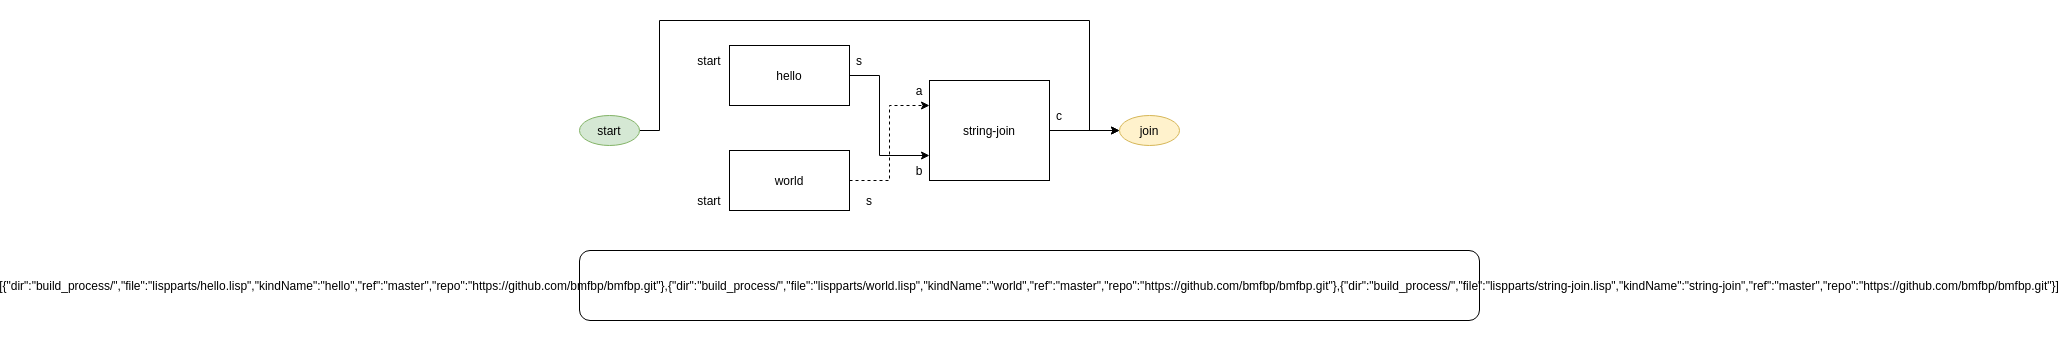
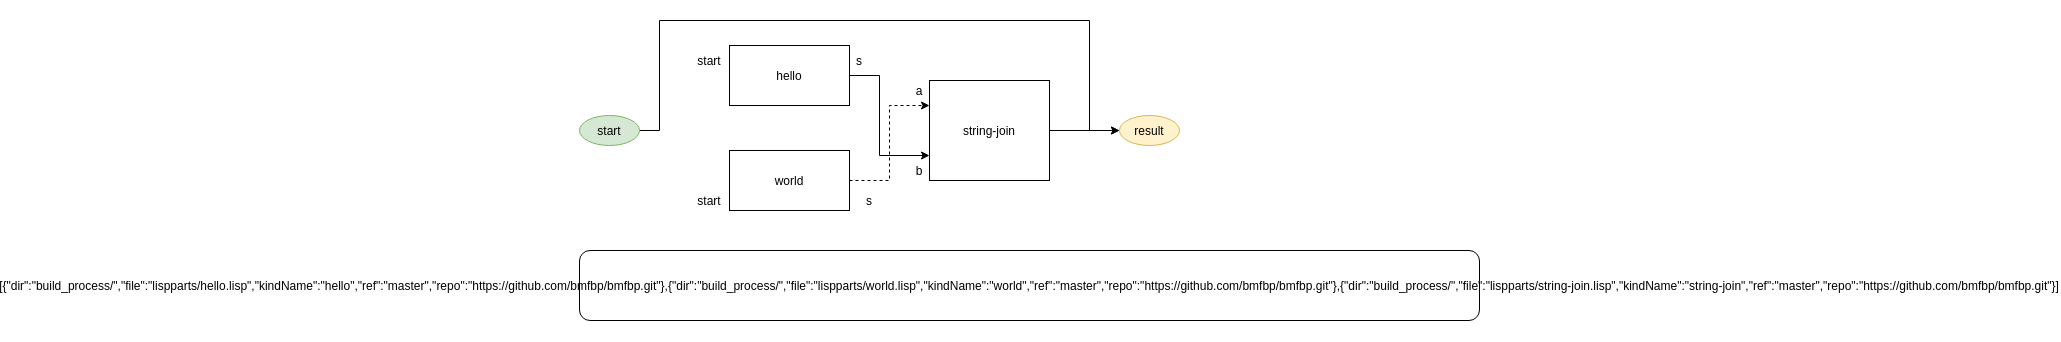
node "c": removed
node "join": label "join" -> "result"
